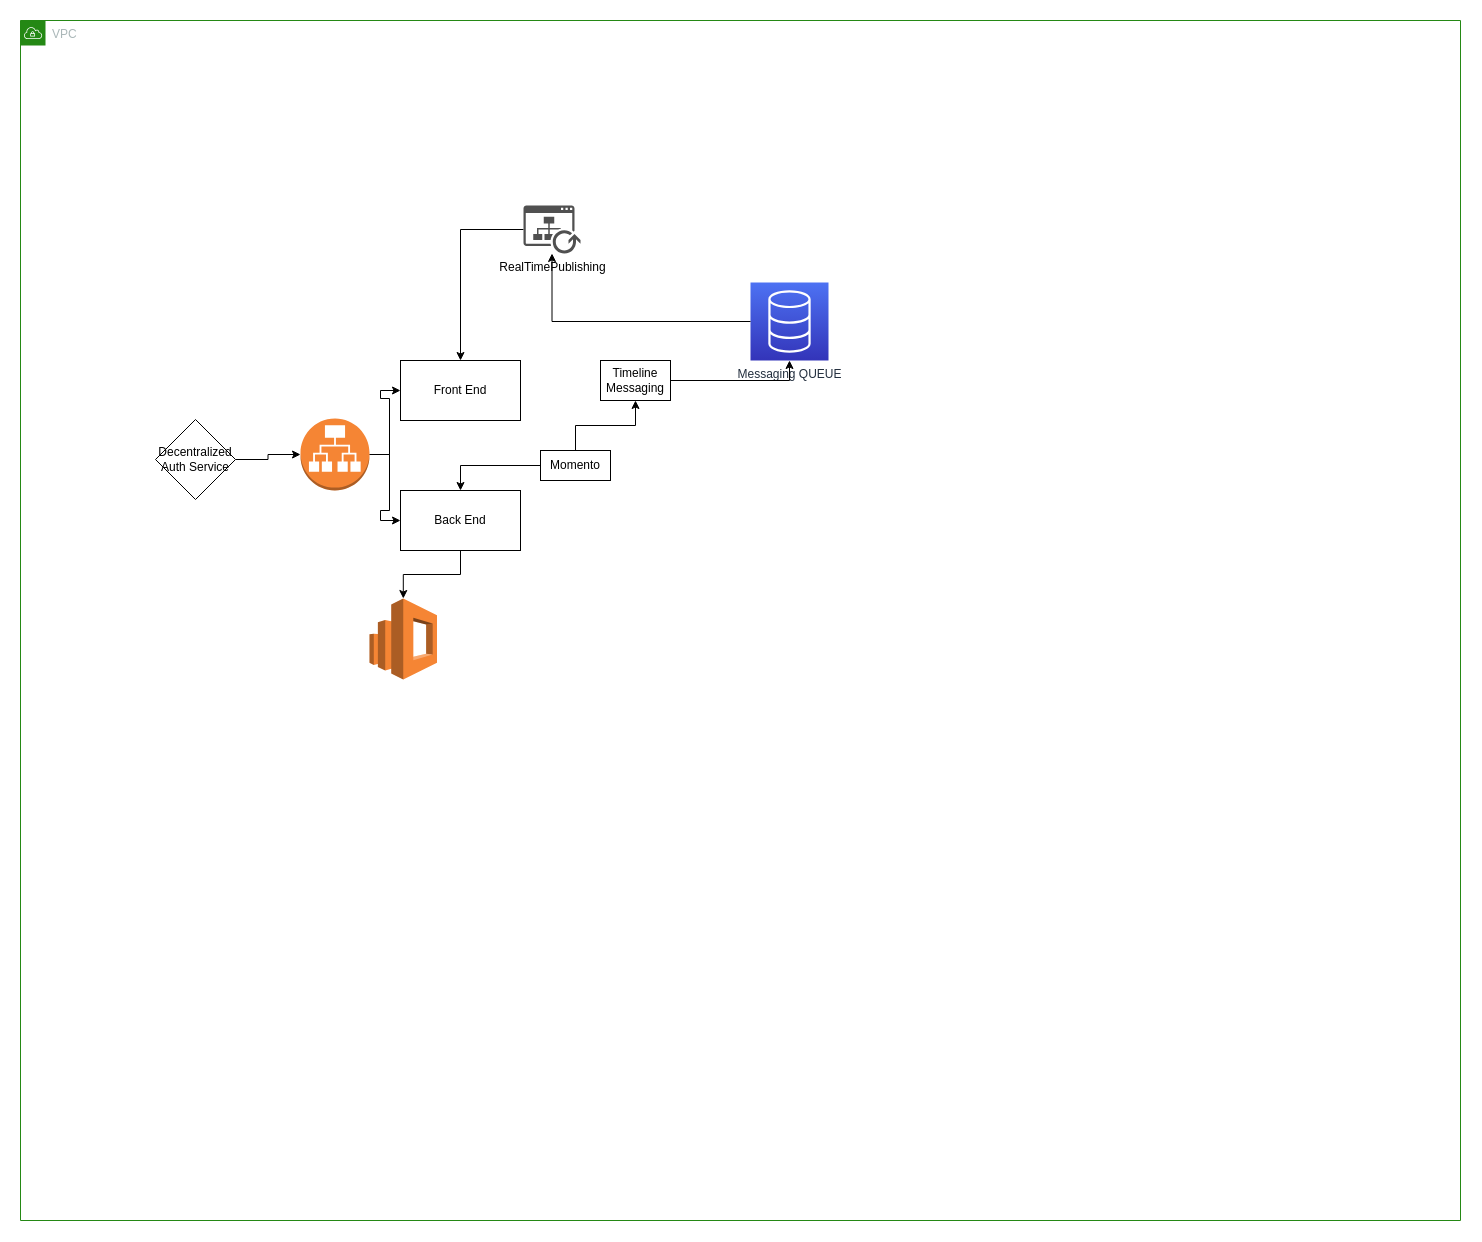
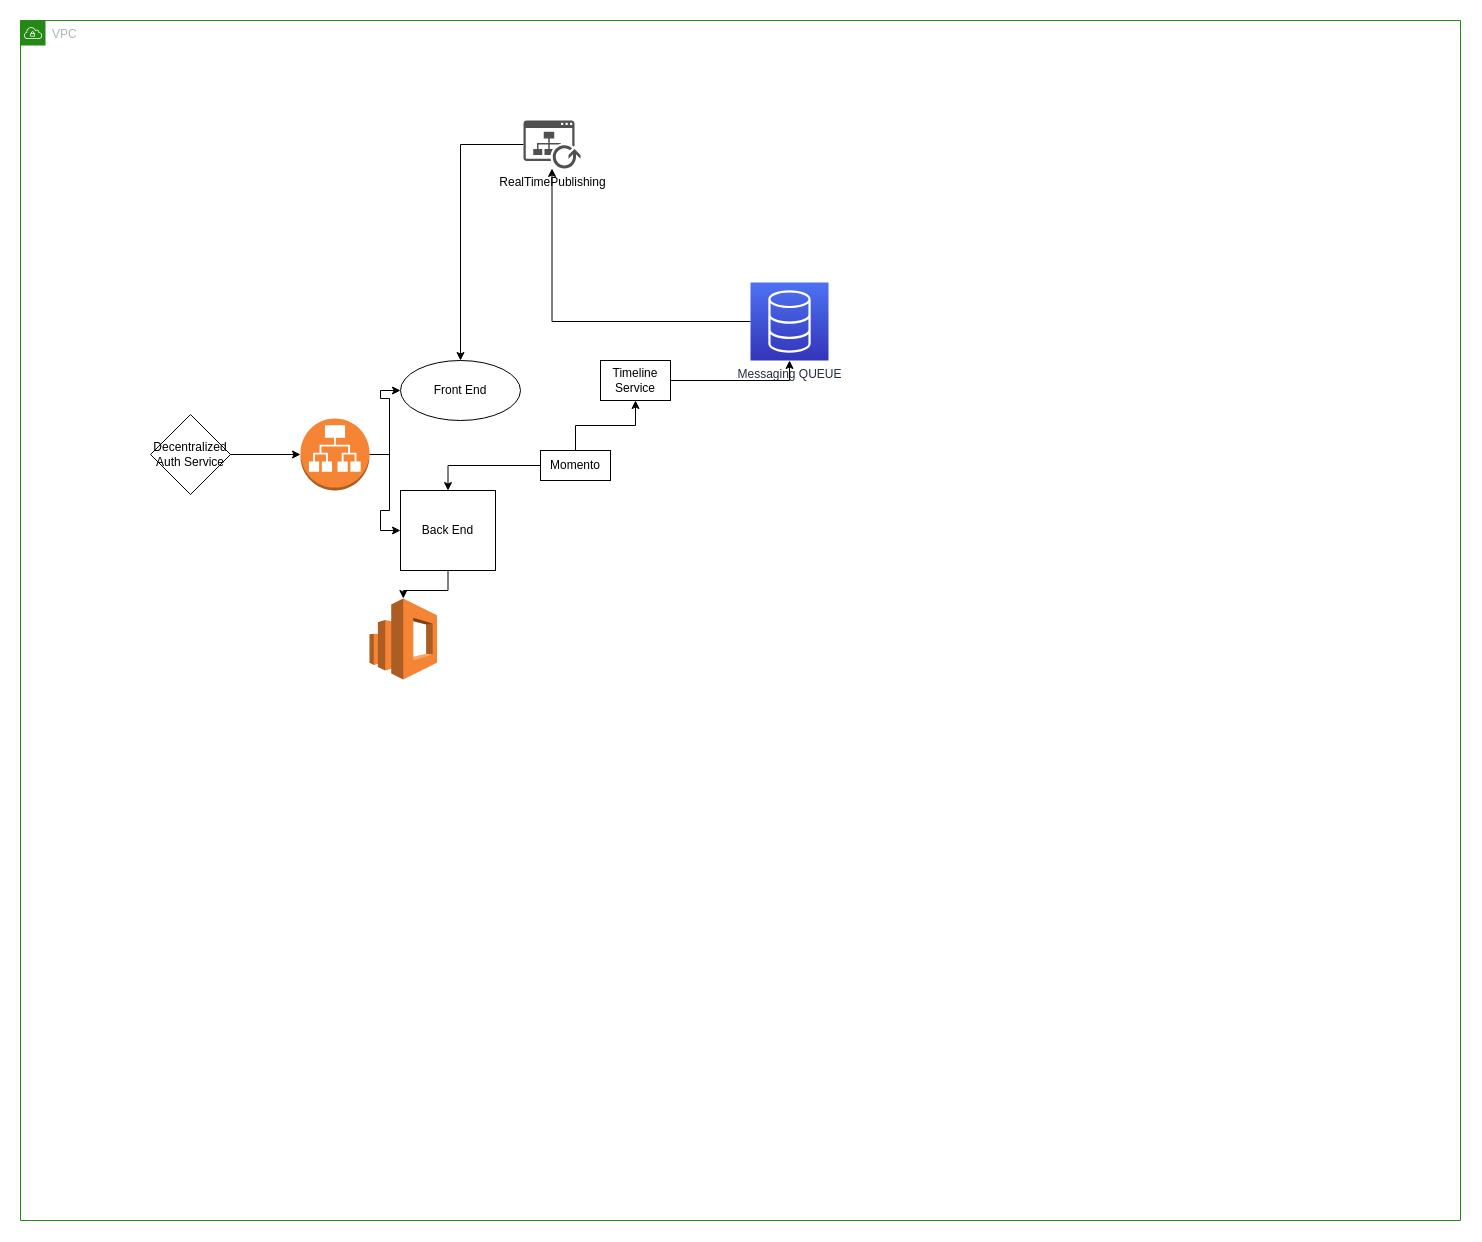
node "RealTimePublishing": moved (552, 230) -> (552, 145)
node "Timeline Messaging": label "Timeline Messaging" -> "Timeline Service"
node "Front End": shape rectangle -> ellipse
node "Decentralized Auth Service": moved (196, 460) -> (191, 455)
node "Back End": size 120x60 -> 95x80
